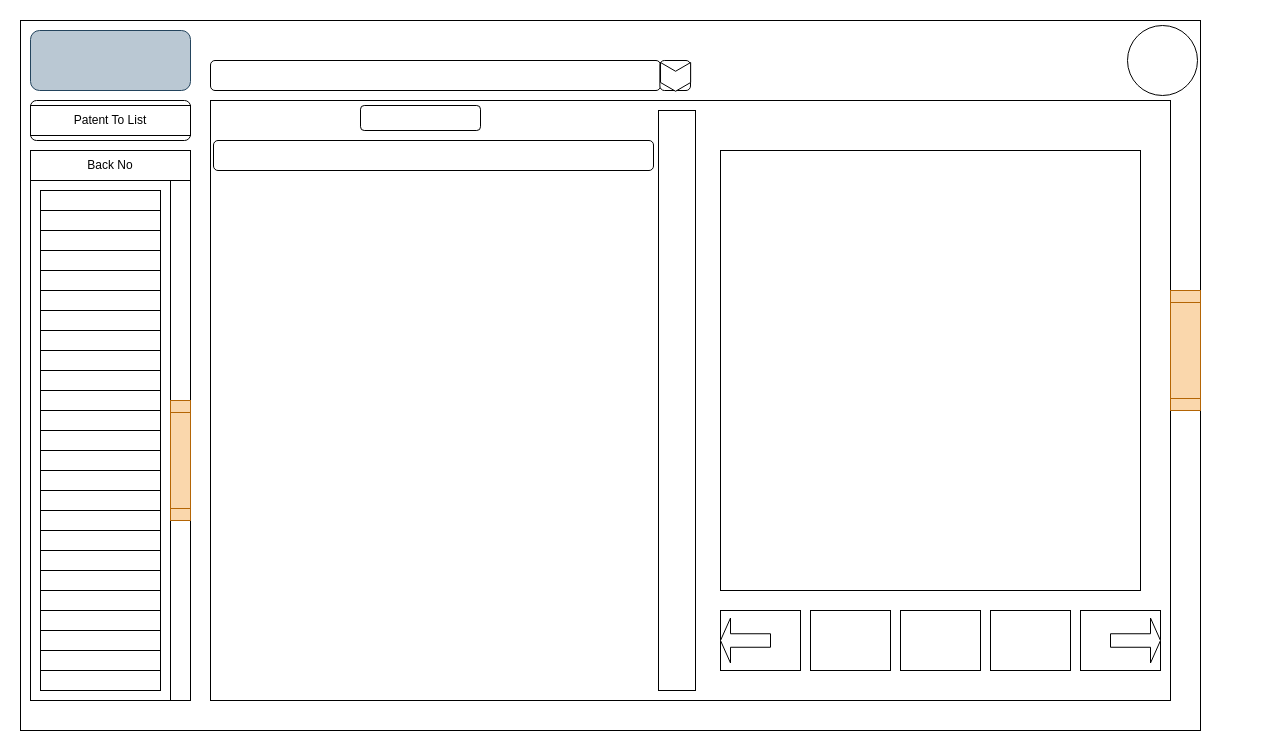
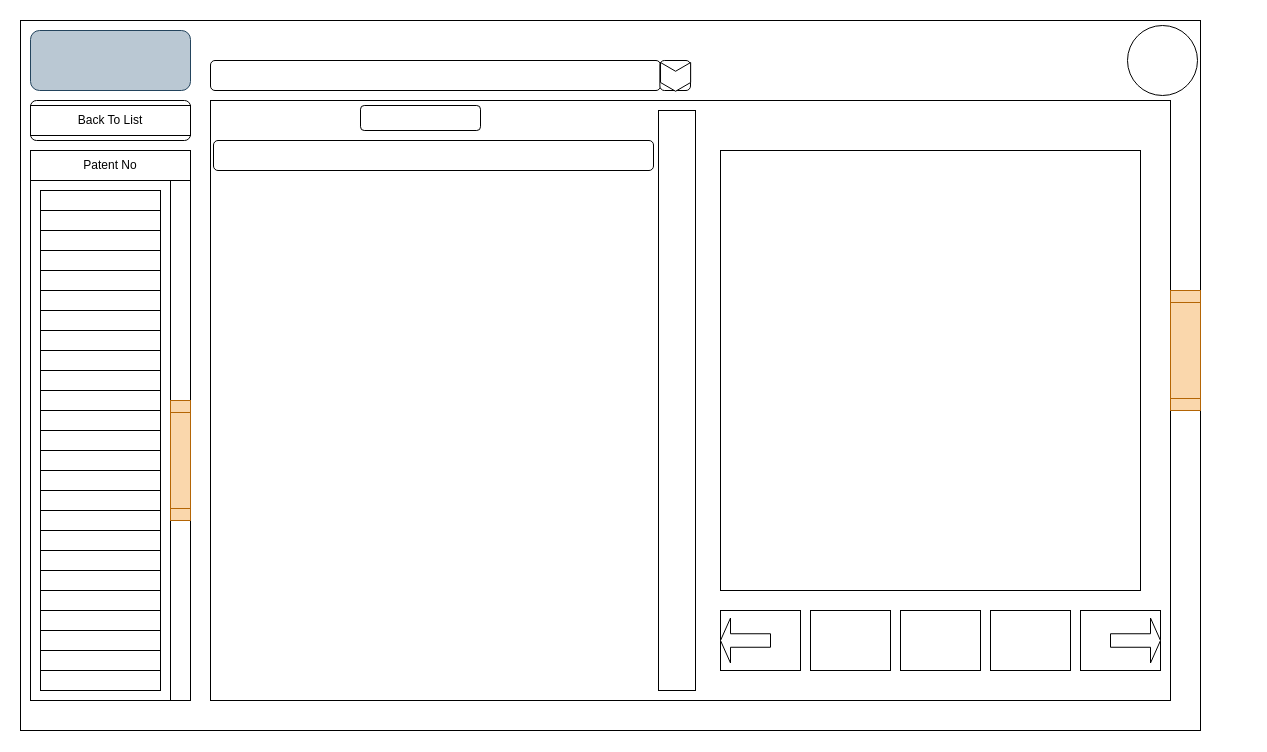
node "Patent To List": label "Patent To List" -> "Back To List"
node "Back No": label "Back No" -> "Patent No"
